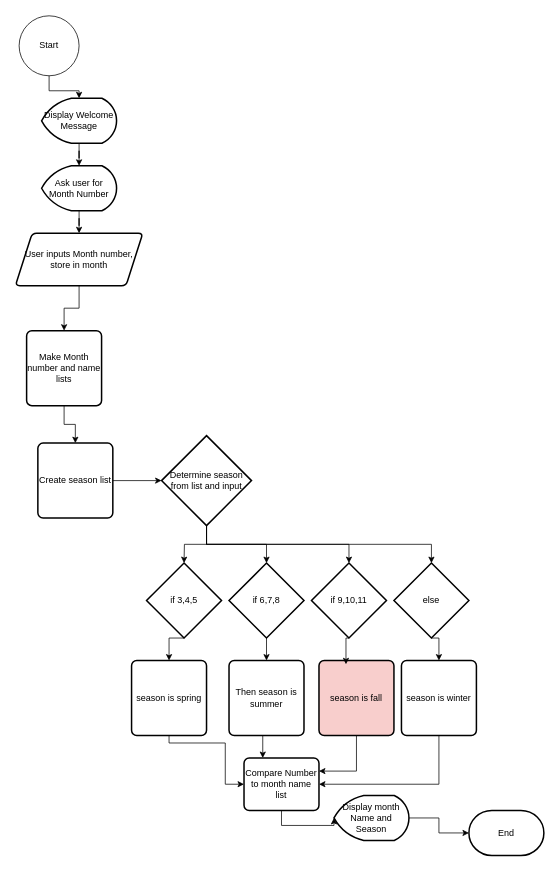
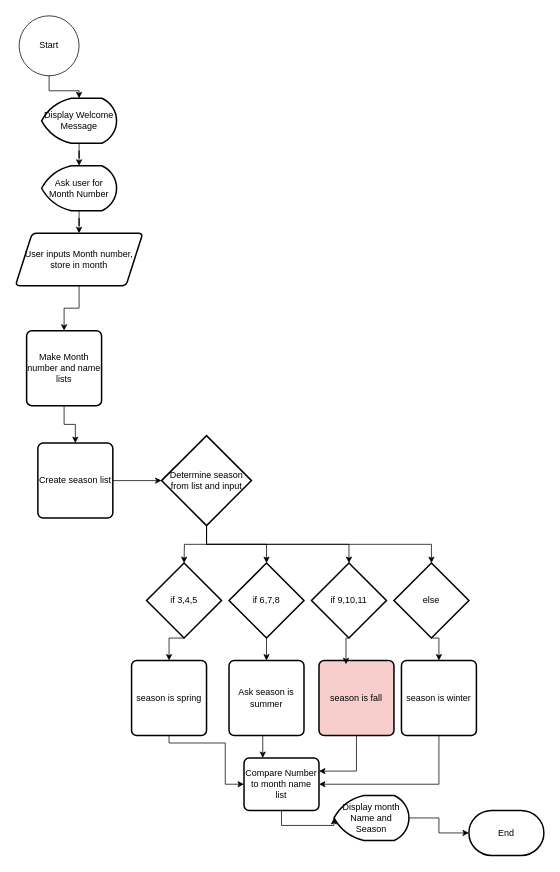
node "Then season is summer": label "Then season is summer" -> "Ask season is summer"
